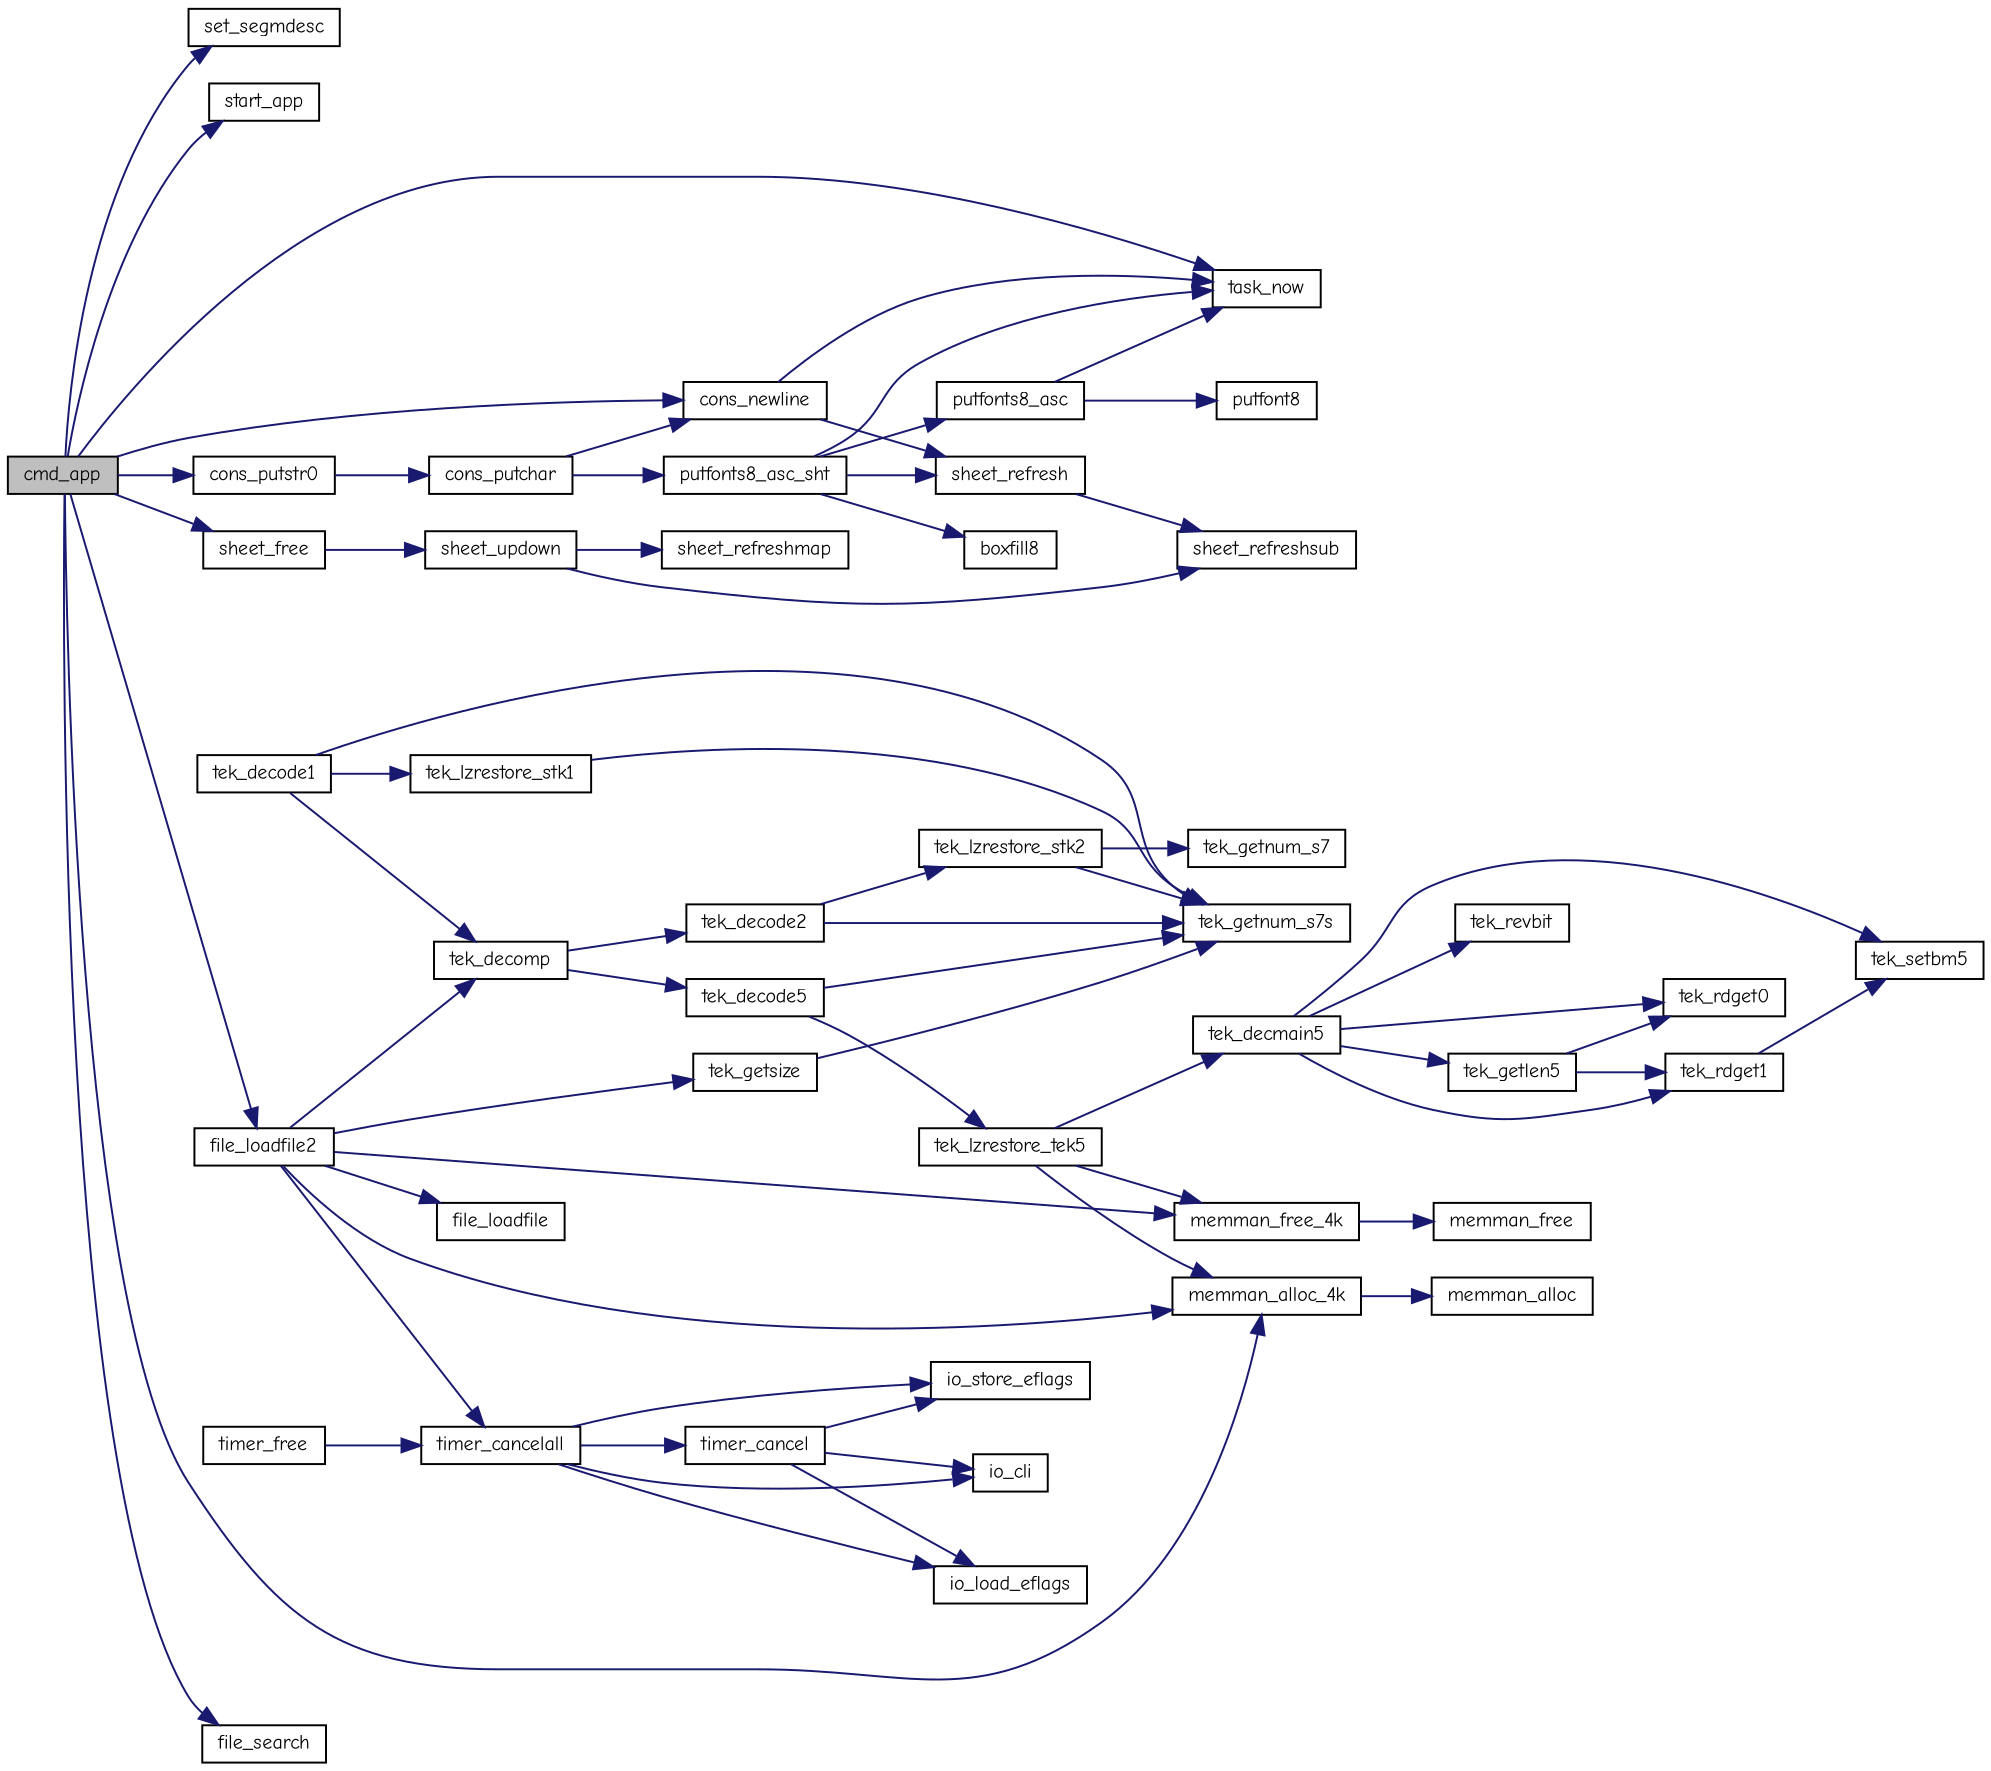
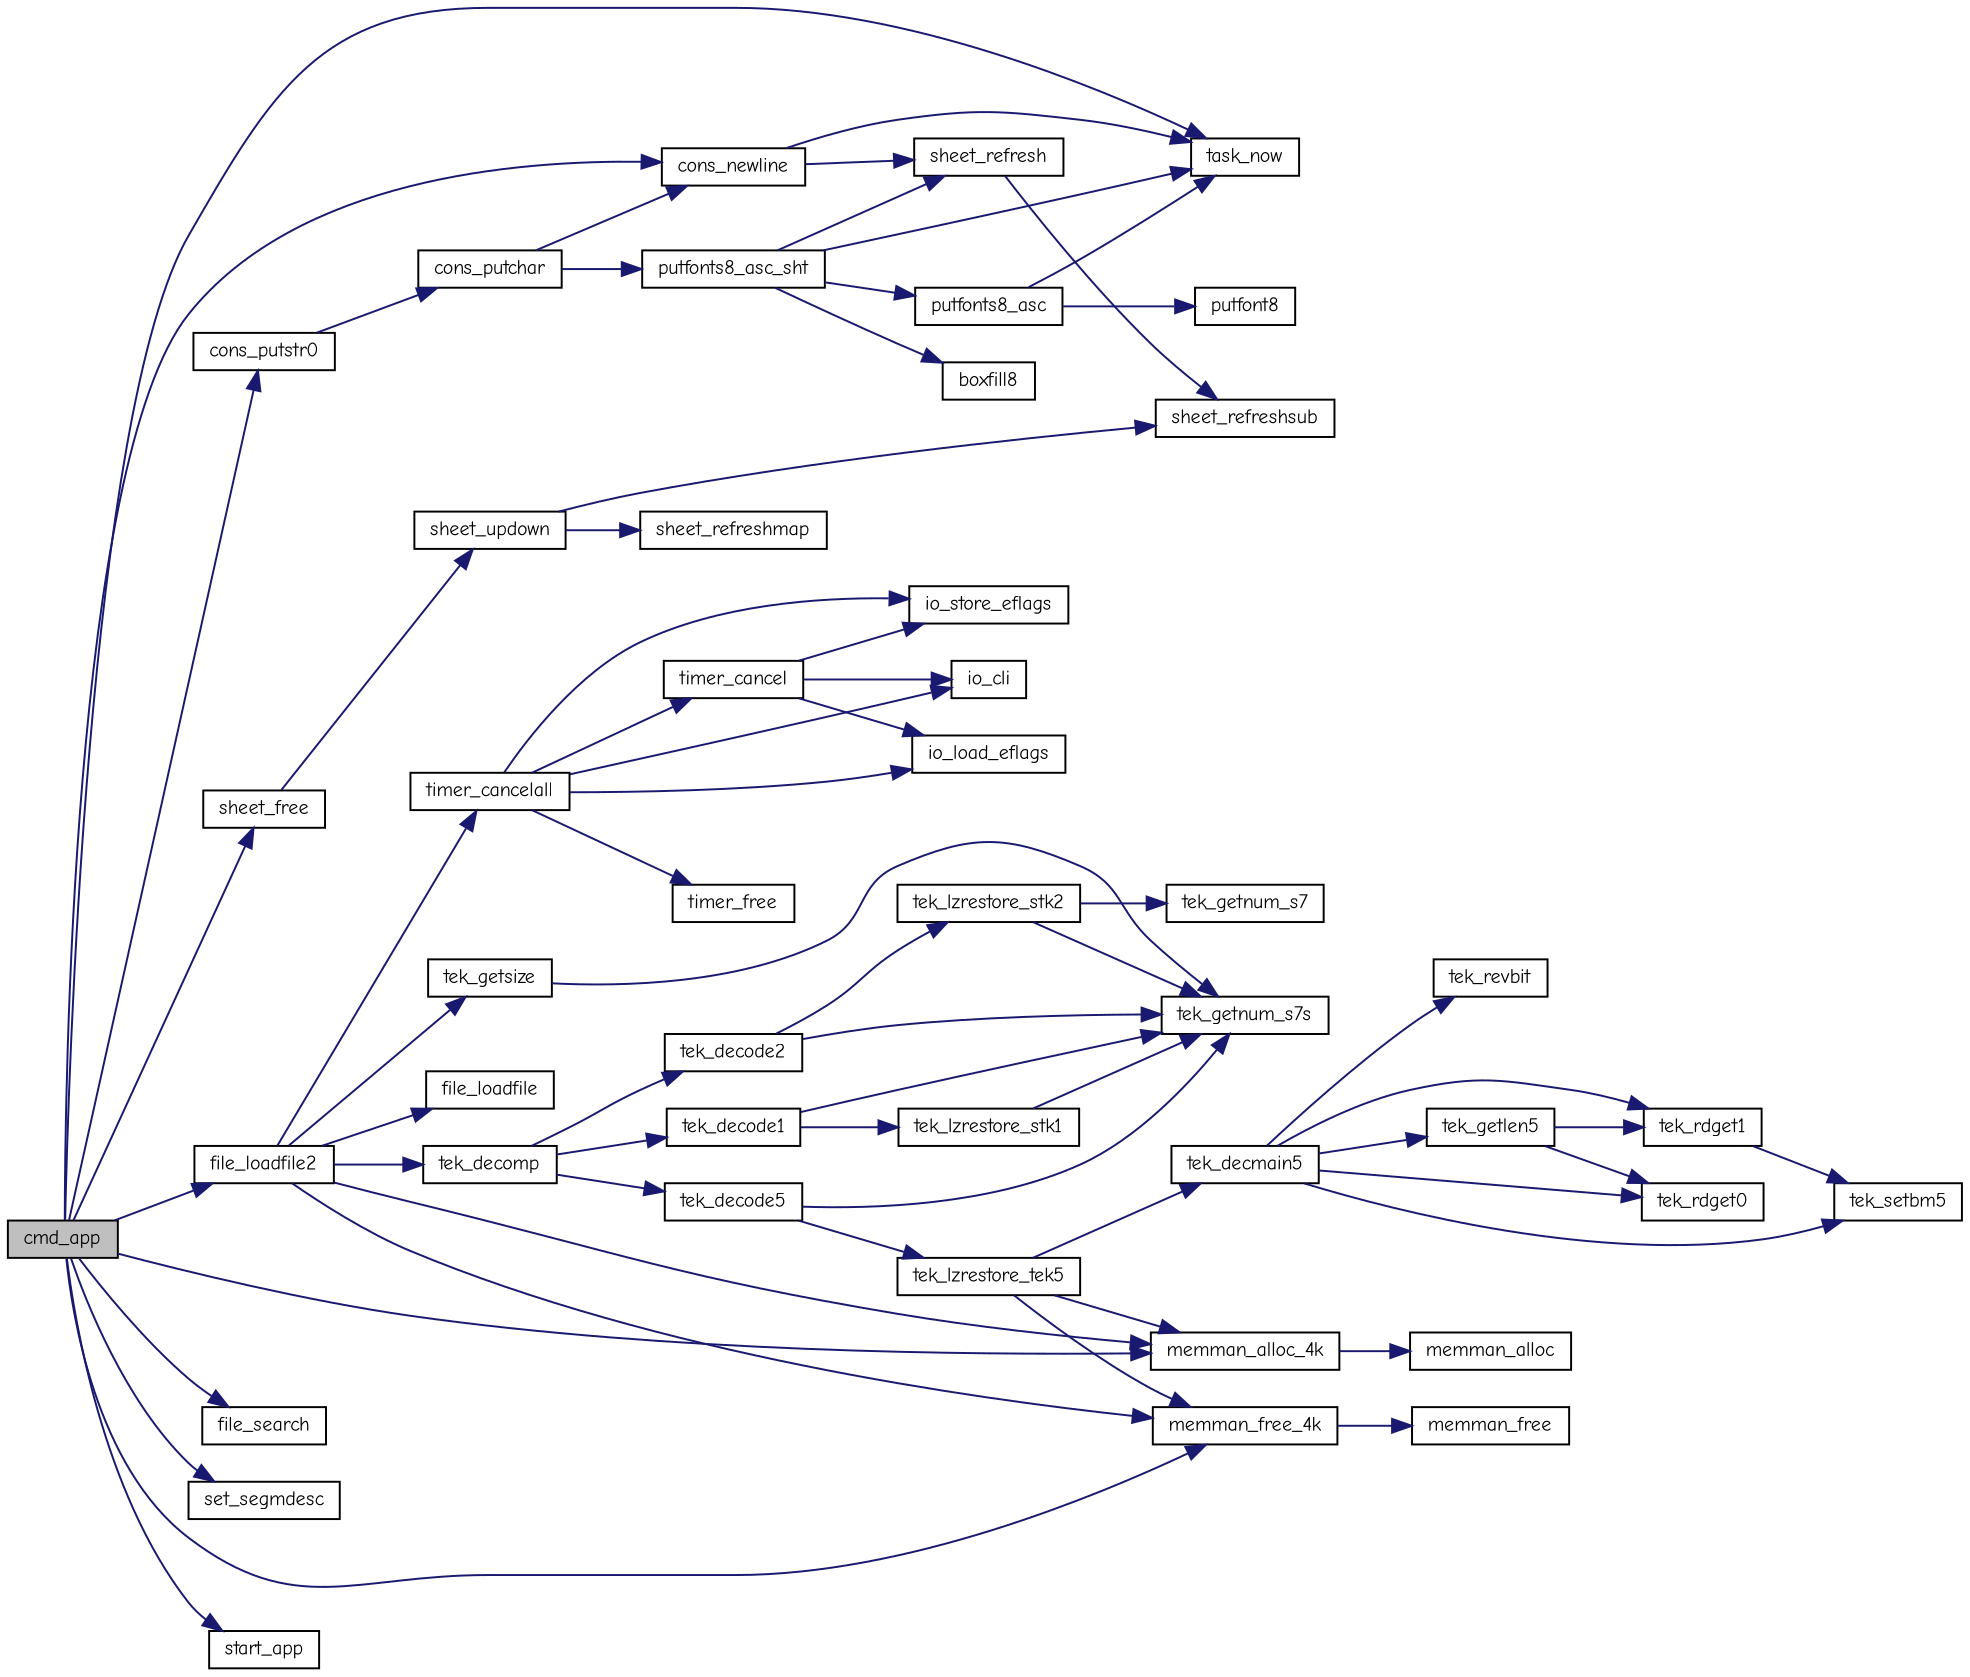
edge "tek_decode1" -> "tek_decomp": reversed
edge "timer_free" -> "timer_cancelall": reversed
edge "cmd_app" -> "memman_free_4k": added
